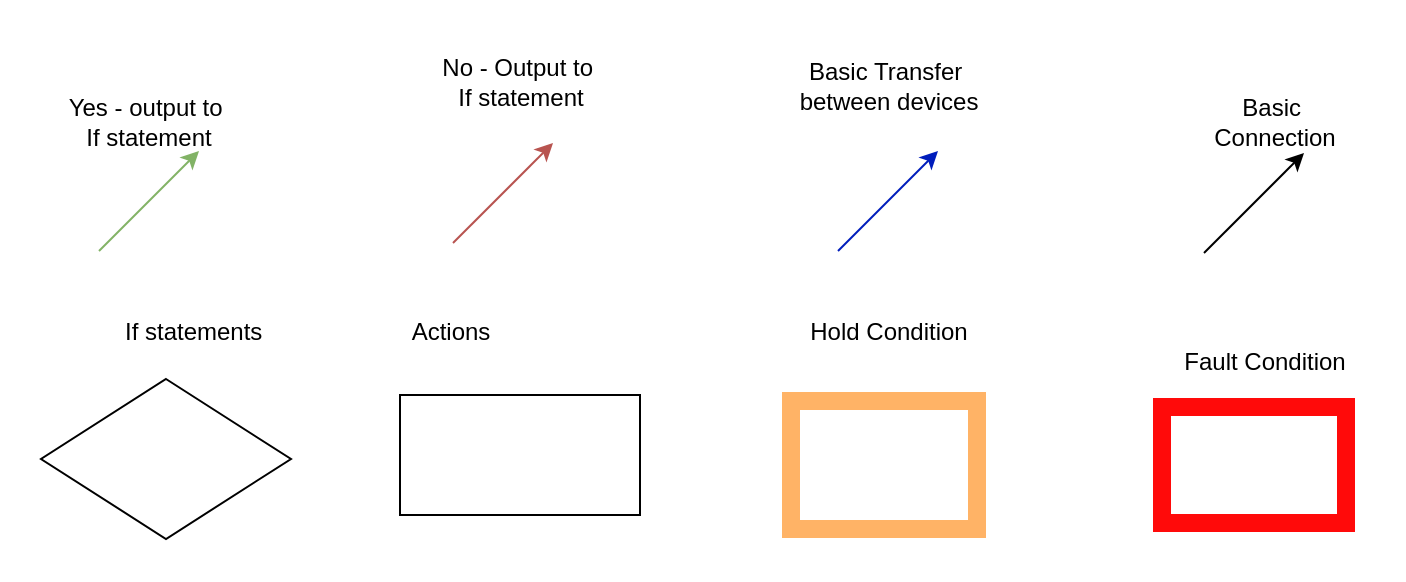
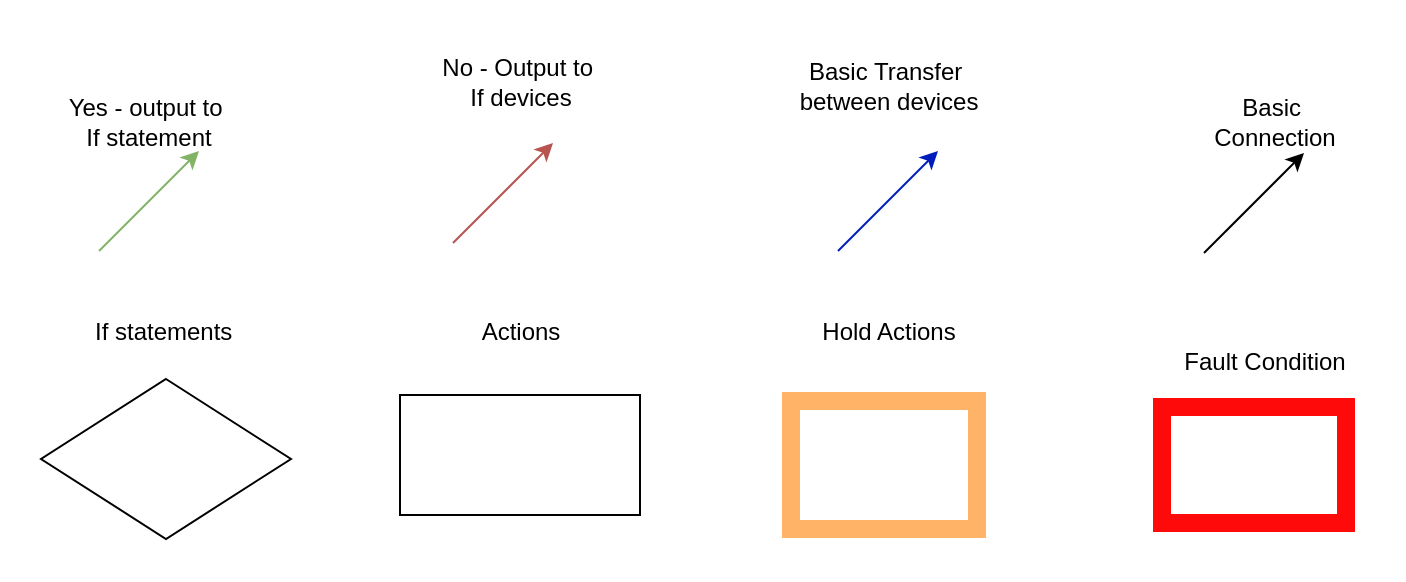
node "No - Output to If statement": label "No - Output to If statement" -> "No - Output to If devices"
node "If statements": moved (197, 333) -> (167, 333)
node "Actions": moved (451, 333) -> (521, 333)
node "Hold Condition": label "Hold Condition" -> "Hold Actions"
